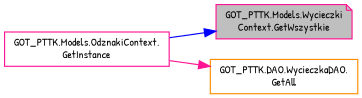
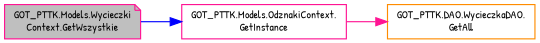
edge "GOT_PTTK.Models.OdznakiContext. GetInstance" -> "GOT_PTTK.Models.Wycieczki Context.GetWszystkie": reversed
